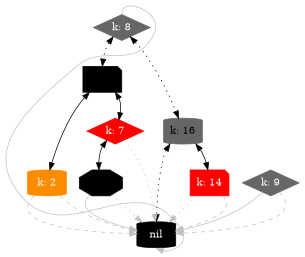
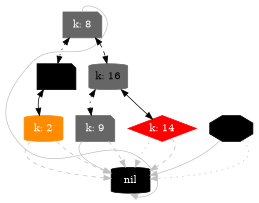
node "k: 8": shape diamond -> note
edge "k: 8" -- "k: 16": style dotted -> dashed
node "k: 7": removed
edge "k: 16" -- "nil": now "k: 16" -- "k: 9"
node "k: 14": shape note -> diamond
node "k: 9": shape diamond -> note
